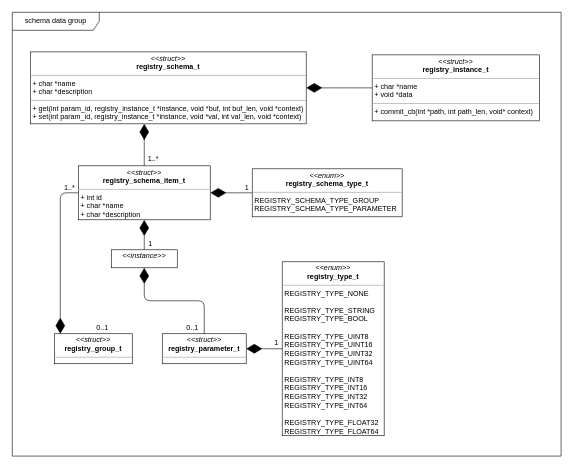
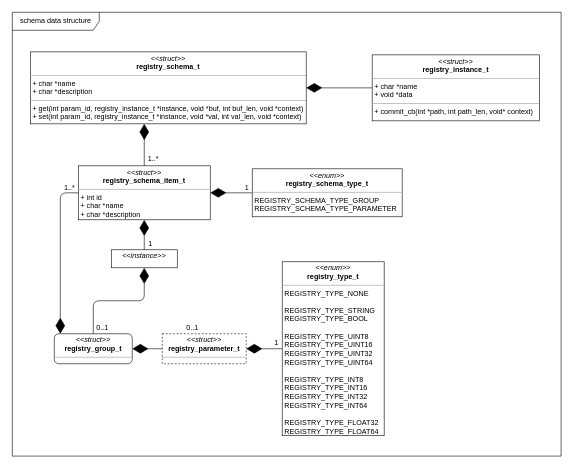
node "schema data group": label "schema data group" -> "schema data structure"
edge "<<struct>> registry_group_t" -> "<<instance>>": added
edge "<<struct>> registry_parameter_t" -> "<<instance>>": now "<<struct>> registry_parameter_t" -> "<<struct>> registry_group_t"
node "<<struct>> registry_group_t": shape rectangle -> rounded rectangle
node "<<struct>> registry_parameter_t": style solid -> dashed
